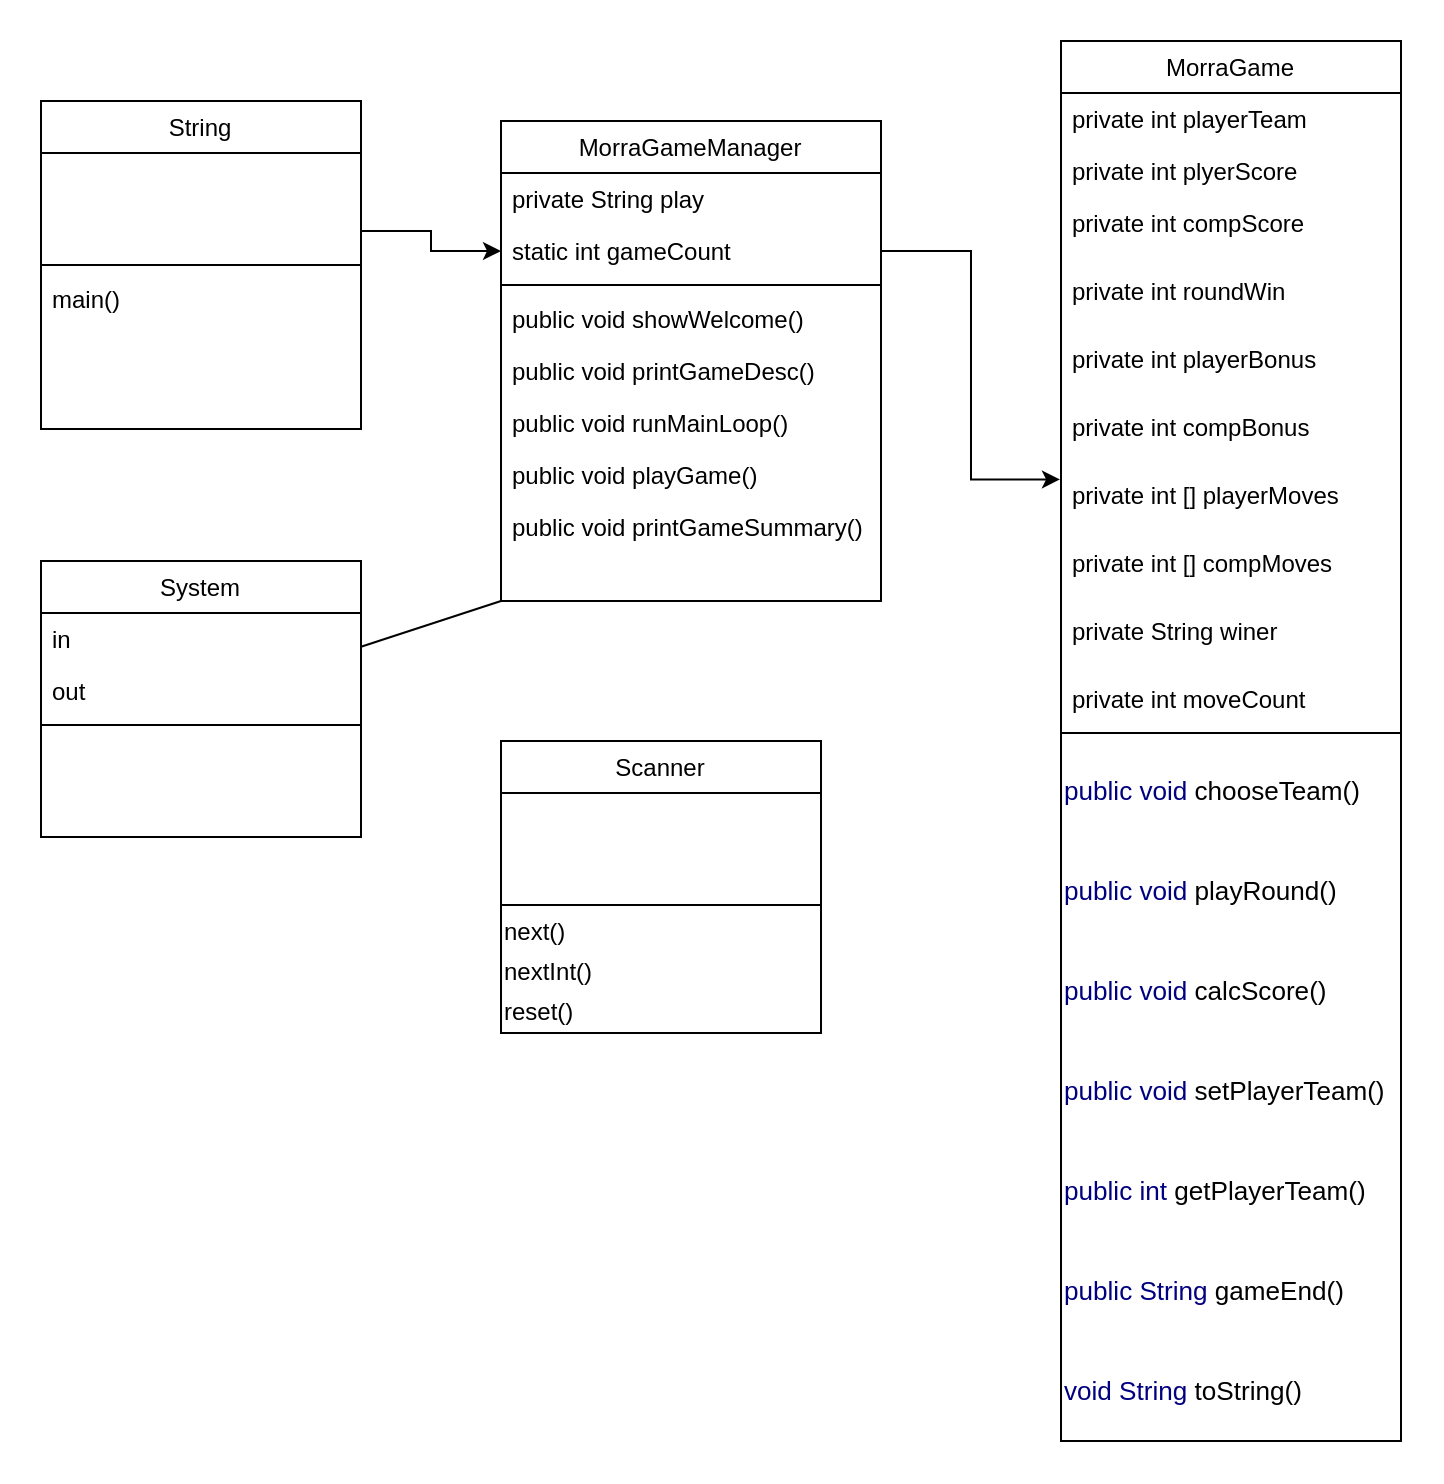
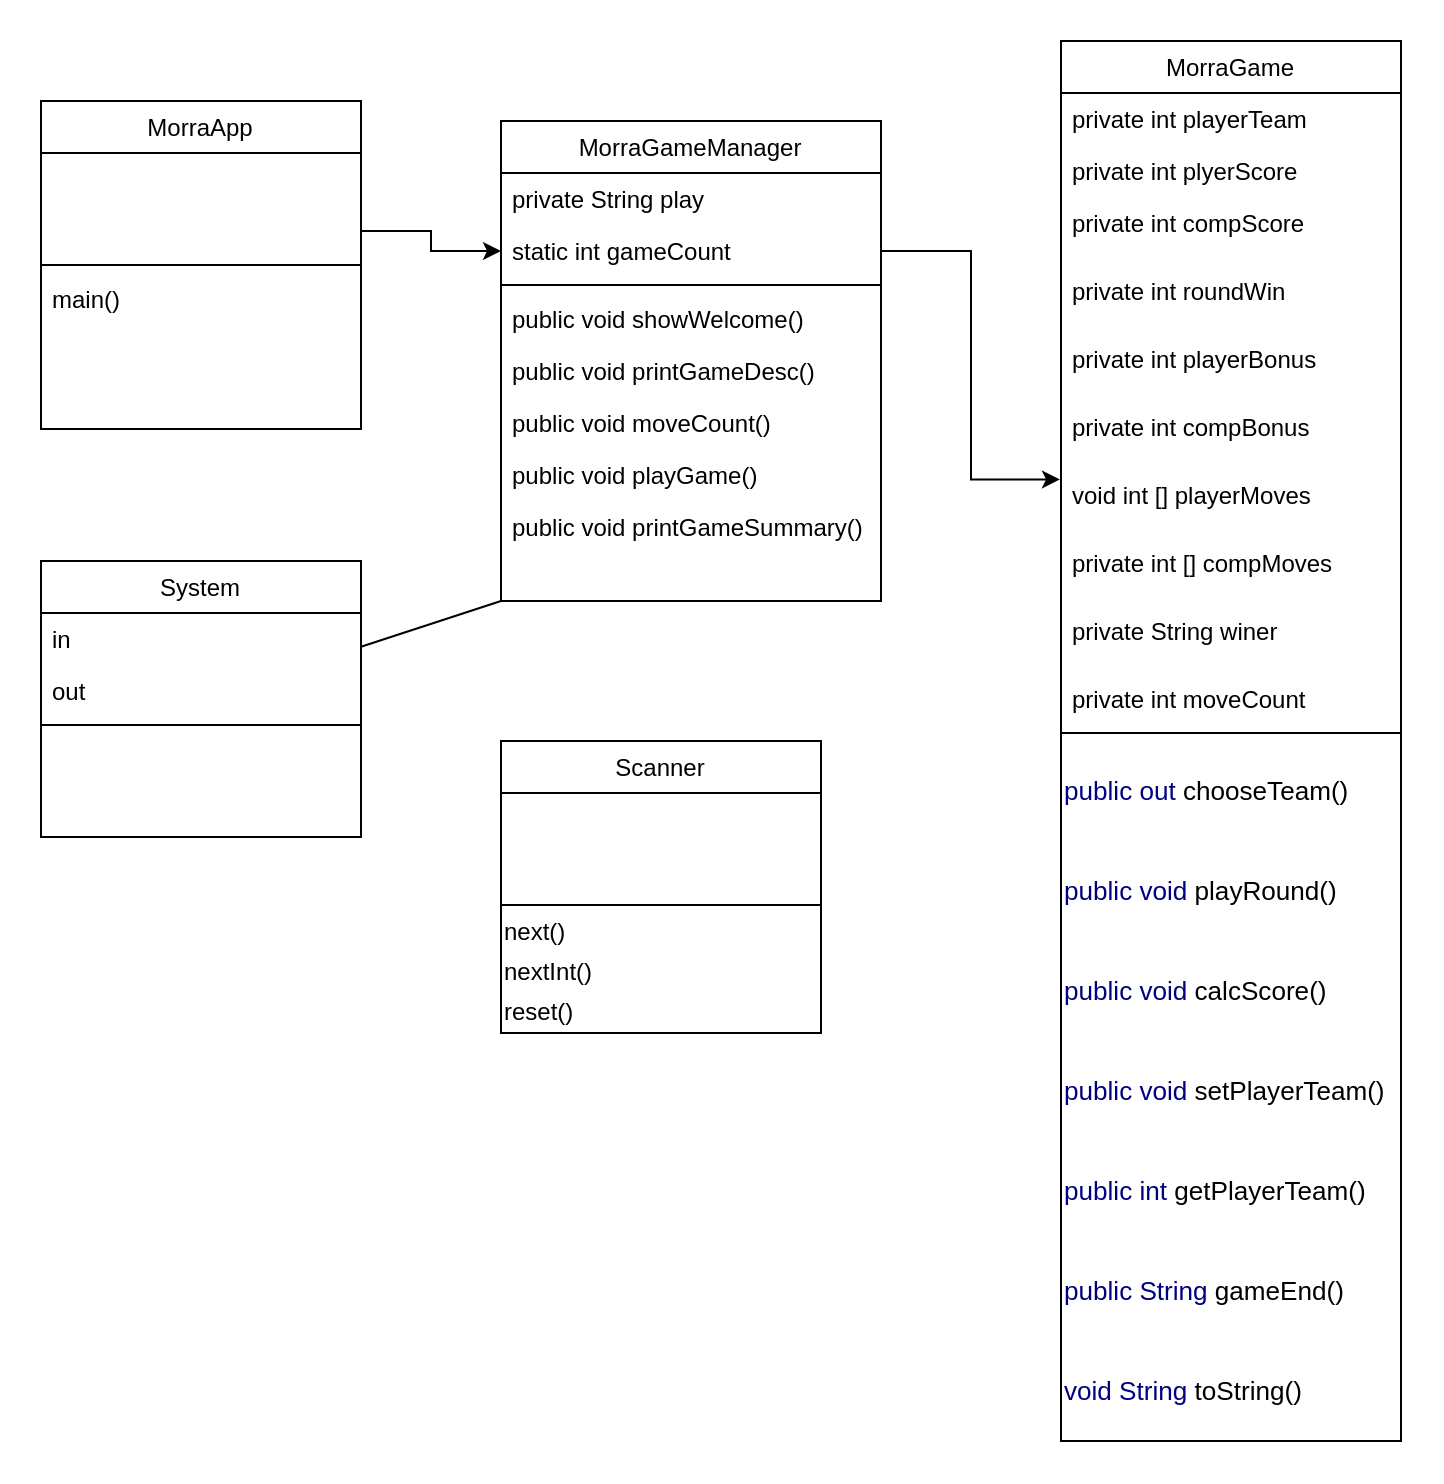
node "String": label "String" -> "MorraApp"
node "public void runMainLoop()": label "public void runMainLoop()" -> "public void moveCount()"
node "private int [] playerMoves": label "private int [] playerMoves" -> "void int [] playerMoves"
node "public void chooseTeam()": label "public void chooseTeam()" -> "public out chooseTeam()"
